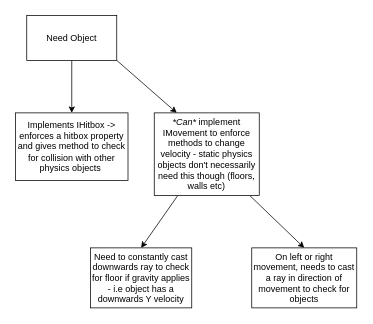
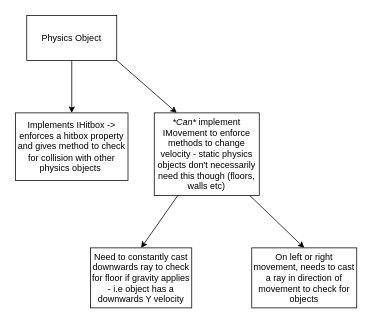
node "Need Object": label "Need Object" -> "Physics Object"
